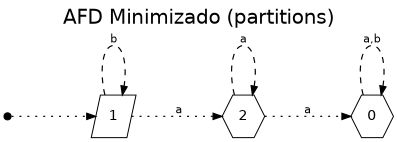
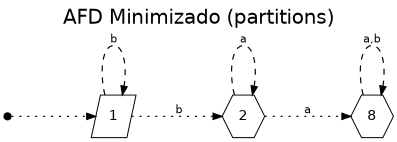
edge "1" -> "2": label "a" -> "b"
node "0": label "0" -> "8"
